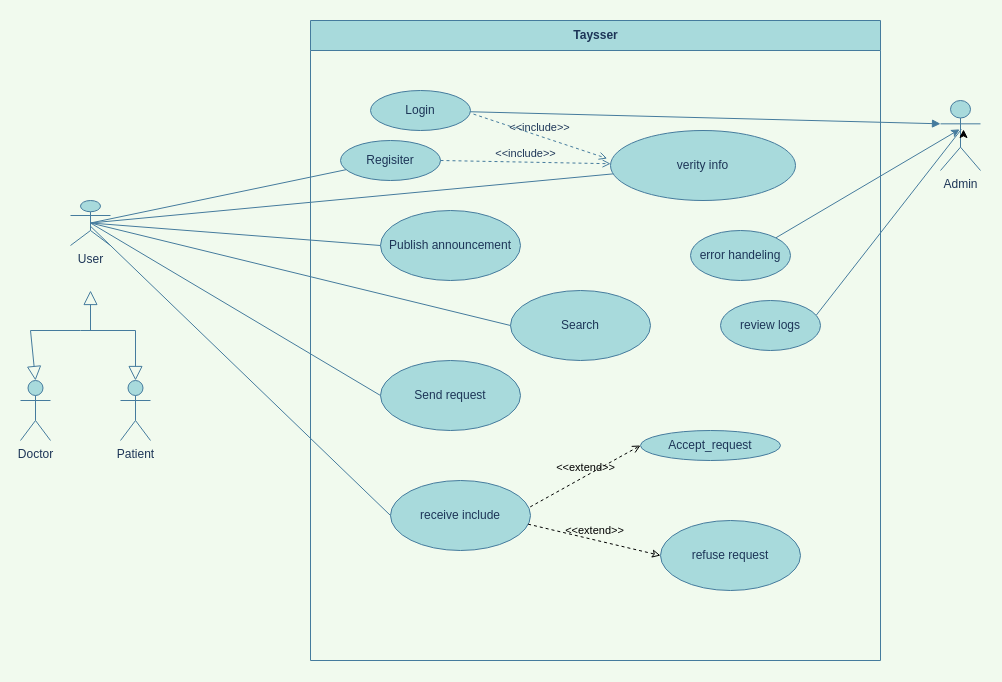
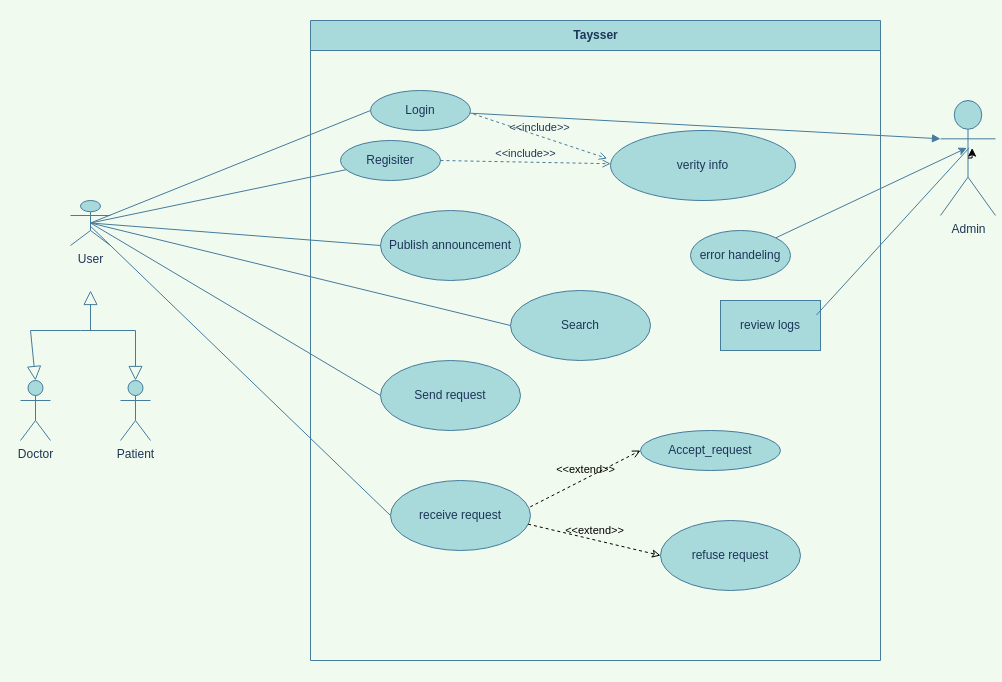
node "Admin": size 40x70 -> 55x115
edge "verity info" -- "User": now "Login" -- "User"
node "review logs": shape ellipse -> rectangle
node "Accept_request": size 140x30 -> 140x40
node "receive include": label "receive include" -> "receive request"
